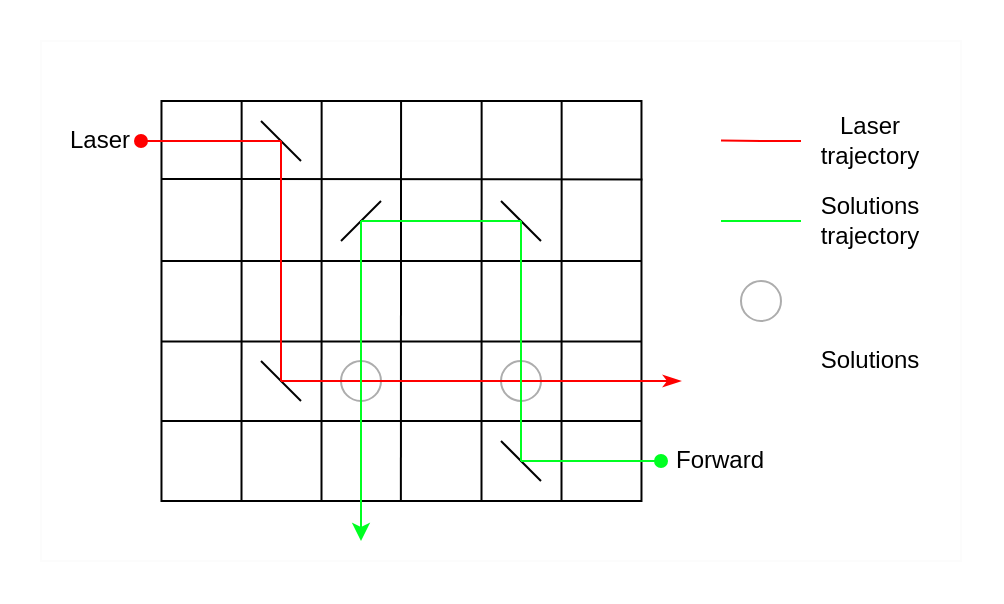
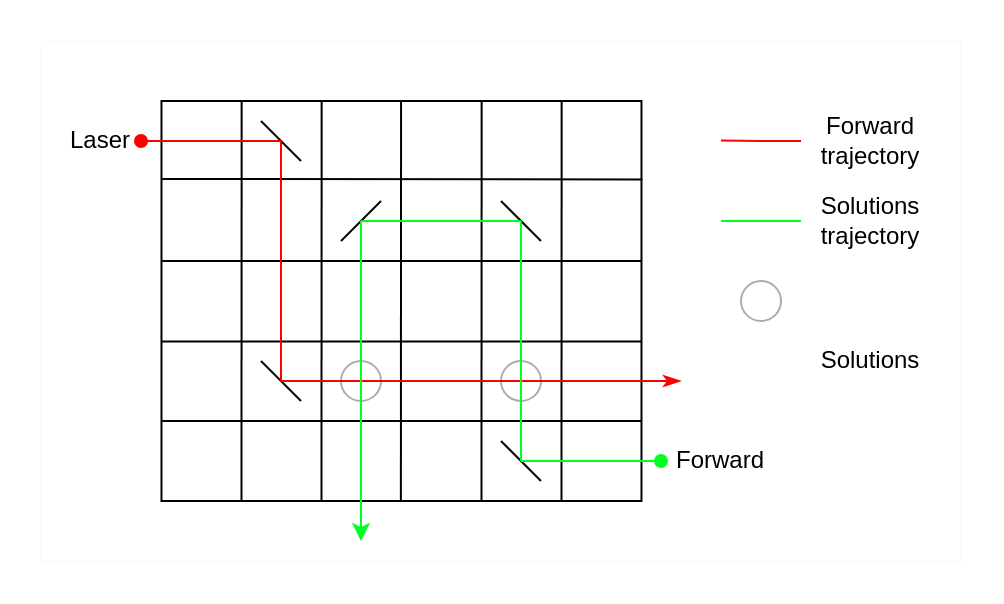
node "Laser trajectory": label "Laser trajectory" -> "Forward trajectory"
